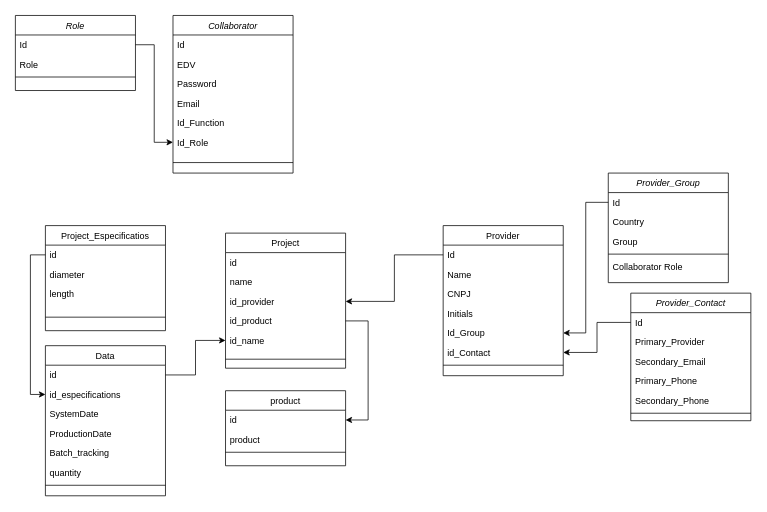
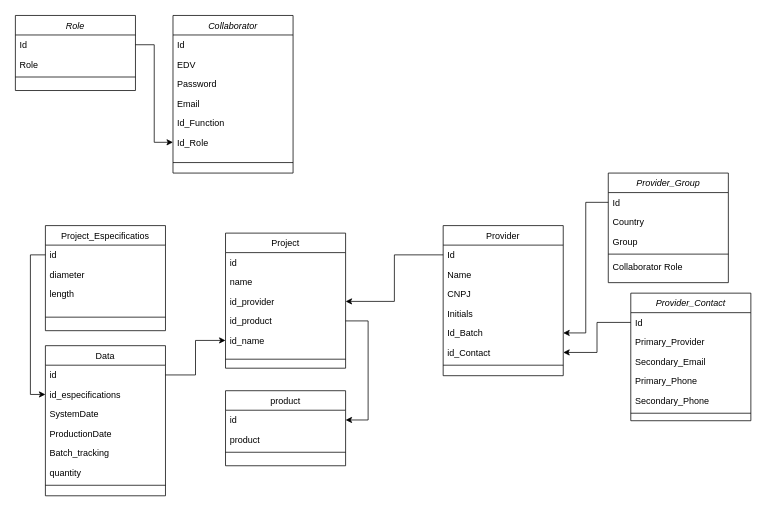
node "Id_Group": label "Id_Group" -> "Id_Batch"
